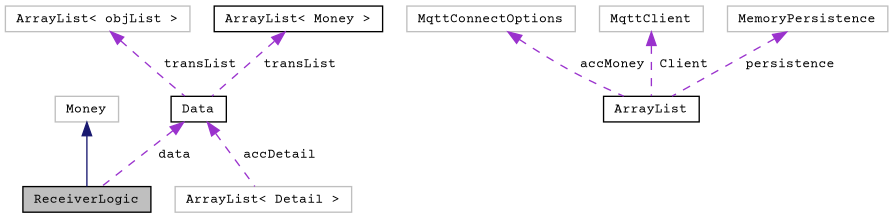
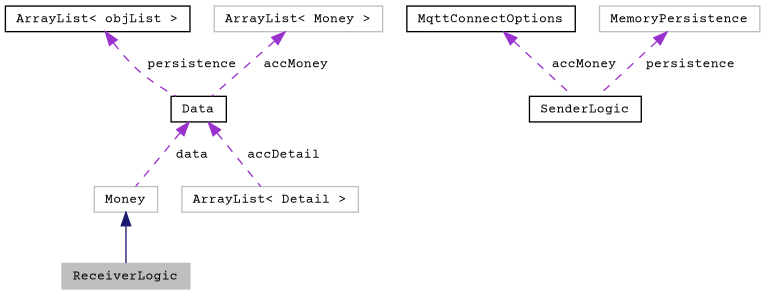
node "ArrayList< objList >": color grey75 -> black
node "ArrayList< Money >": color black -> grey75
node "MqttConnectOptions": color grey75 -> black
node "MqttClient": removed
edge "Data" -> "ArrayList< objList >": label " transList" -> " persistence"
edge "Data" -> "ArrayList< Money >": label " transList" -> " accMoney"
node "ArrayList": label "ArrayList" -> "SenderLogic"
edge "ReceiverLogic" -> "Data": now "Money" -> "Data"
node "ReceiverLogic": color black -> grey75
